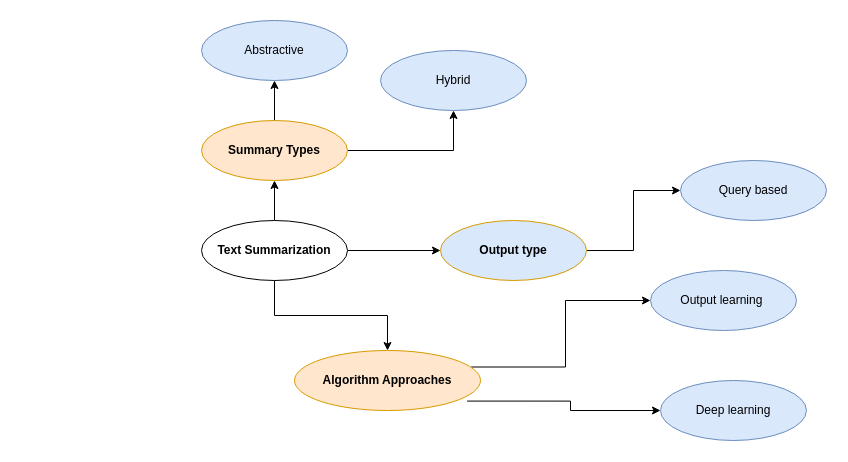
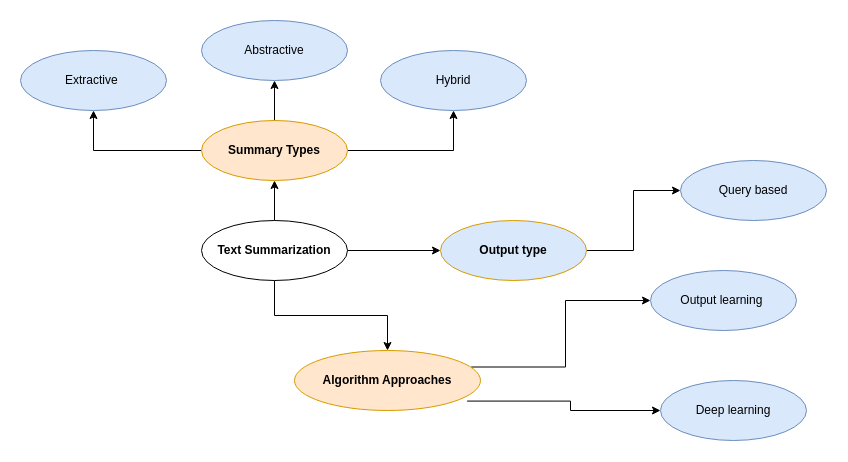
node "Extractive": added
edge "Summary Types" -> "Extractive": added
